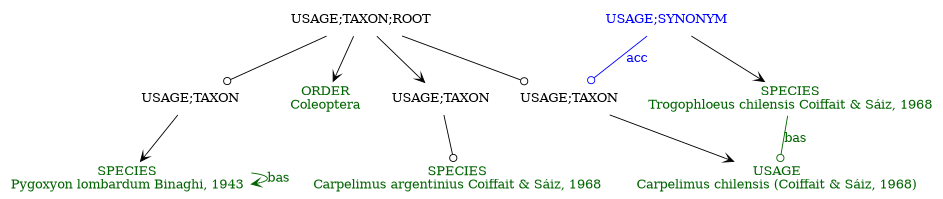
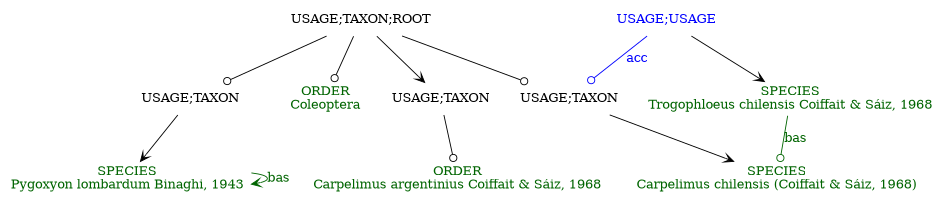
node "USAGE;SYNONYM": label "USAGE;SYNONYM" -> "USAGE;USAGE"
edge "USAGE;TAXON;ROOT" -> "ORDER Coleoptera": arrowhead vee -> odot
node "SPECIES Carpelimus argentinius Coiffait & Sáiz, 1968": label "SPECIES Carpelimus argentinius Coiffait & Sáiz, 1968" -> "ORDER Carpelimus argentinius Coiffait & Sáiz, 1968"
node "USAGE Carpelimus chilensis (Coiffait & Sáiz, 1968)": label "USAGE Carpelimus chilensis (Coiffait & Sáiz, 1968)" -> "SPECIES Carpelimus chilensis (Coiffait & Sáiz, 1968)"
